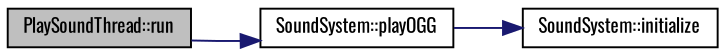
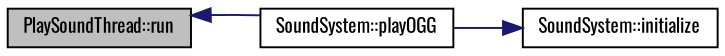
edge "PlaySoundThread::run" -> "SoundSystem::playOGG": reversed
